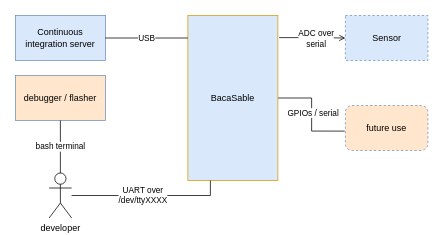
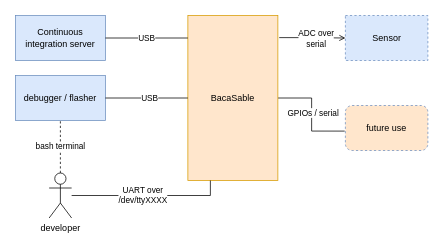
node "debugger / flasher": fillcolor #ffe6cc -> #dae8fc
edge "debugger / flasher" -- "BacaSable": added, label "USB"
node "BacaSable": fillcolor #dae8fc -> #ffe6cc
edge "debugger / flasher" -- "developer": style solid -> dashed
